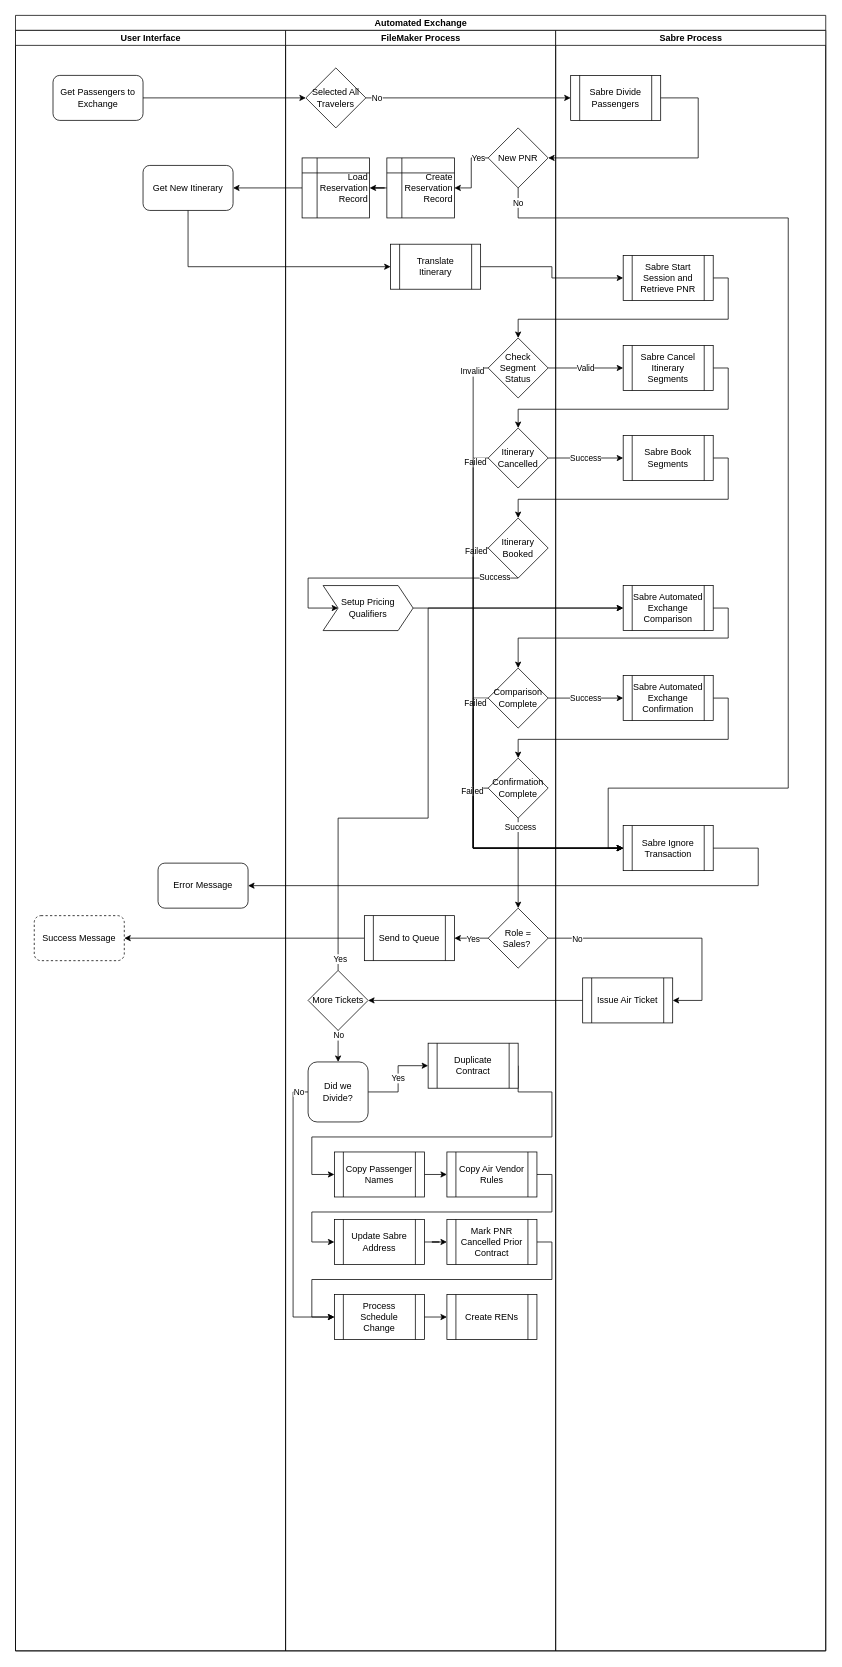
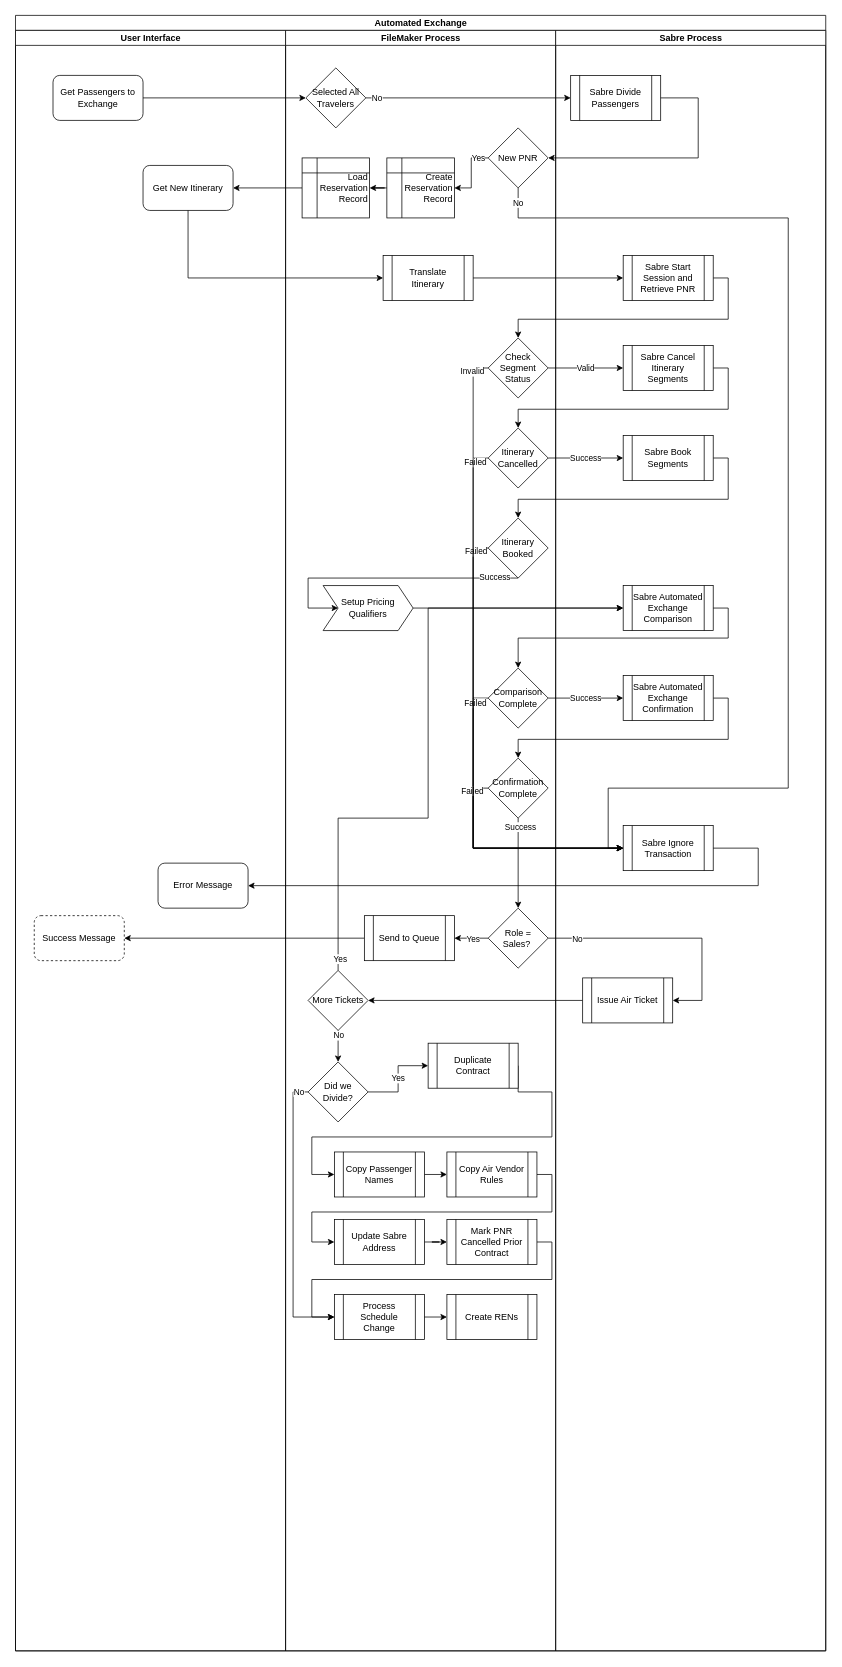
node "Translate Itinerary": moved (435, 267) -> (428, 278)
node "Did we Divide?": shape rounded rectangle -> diamond
